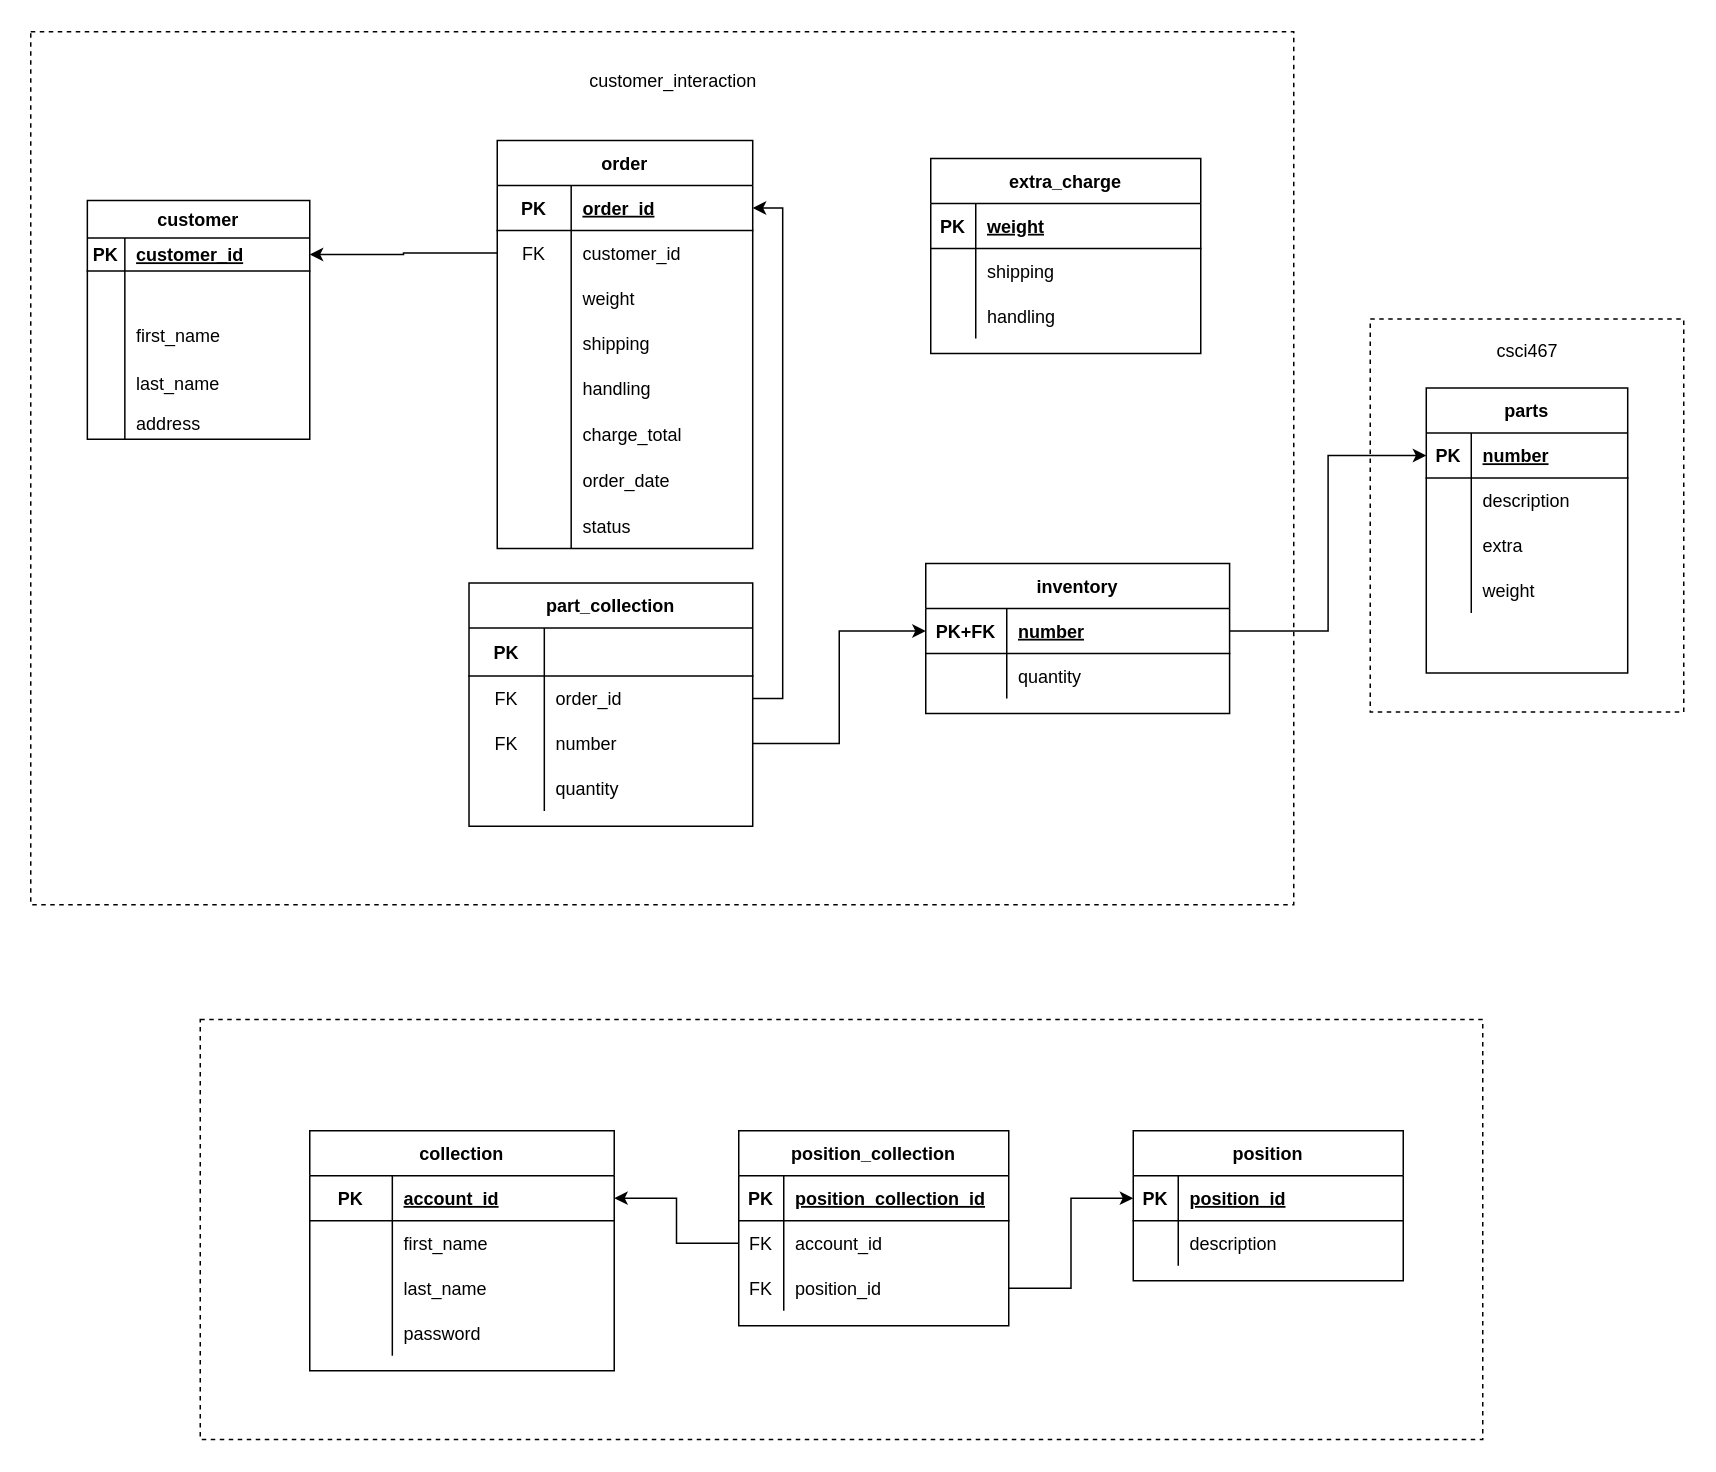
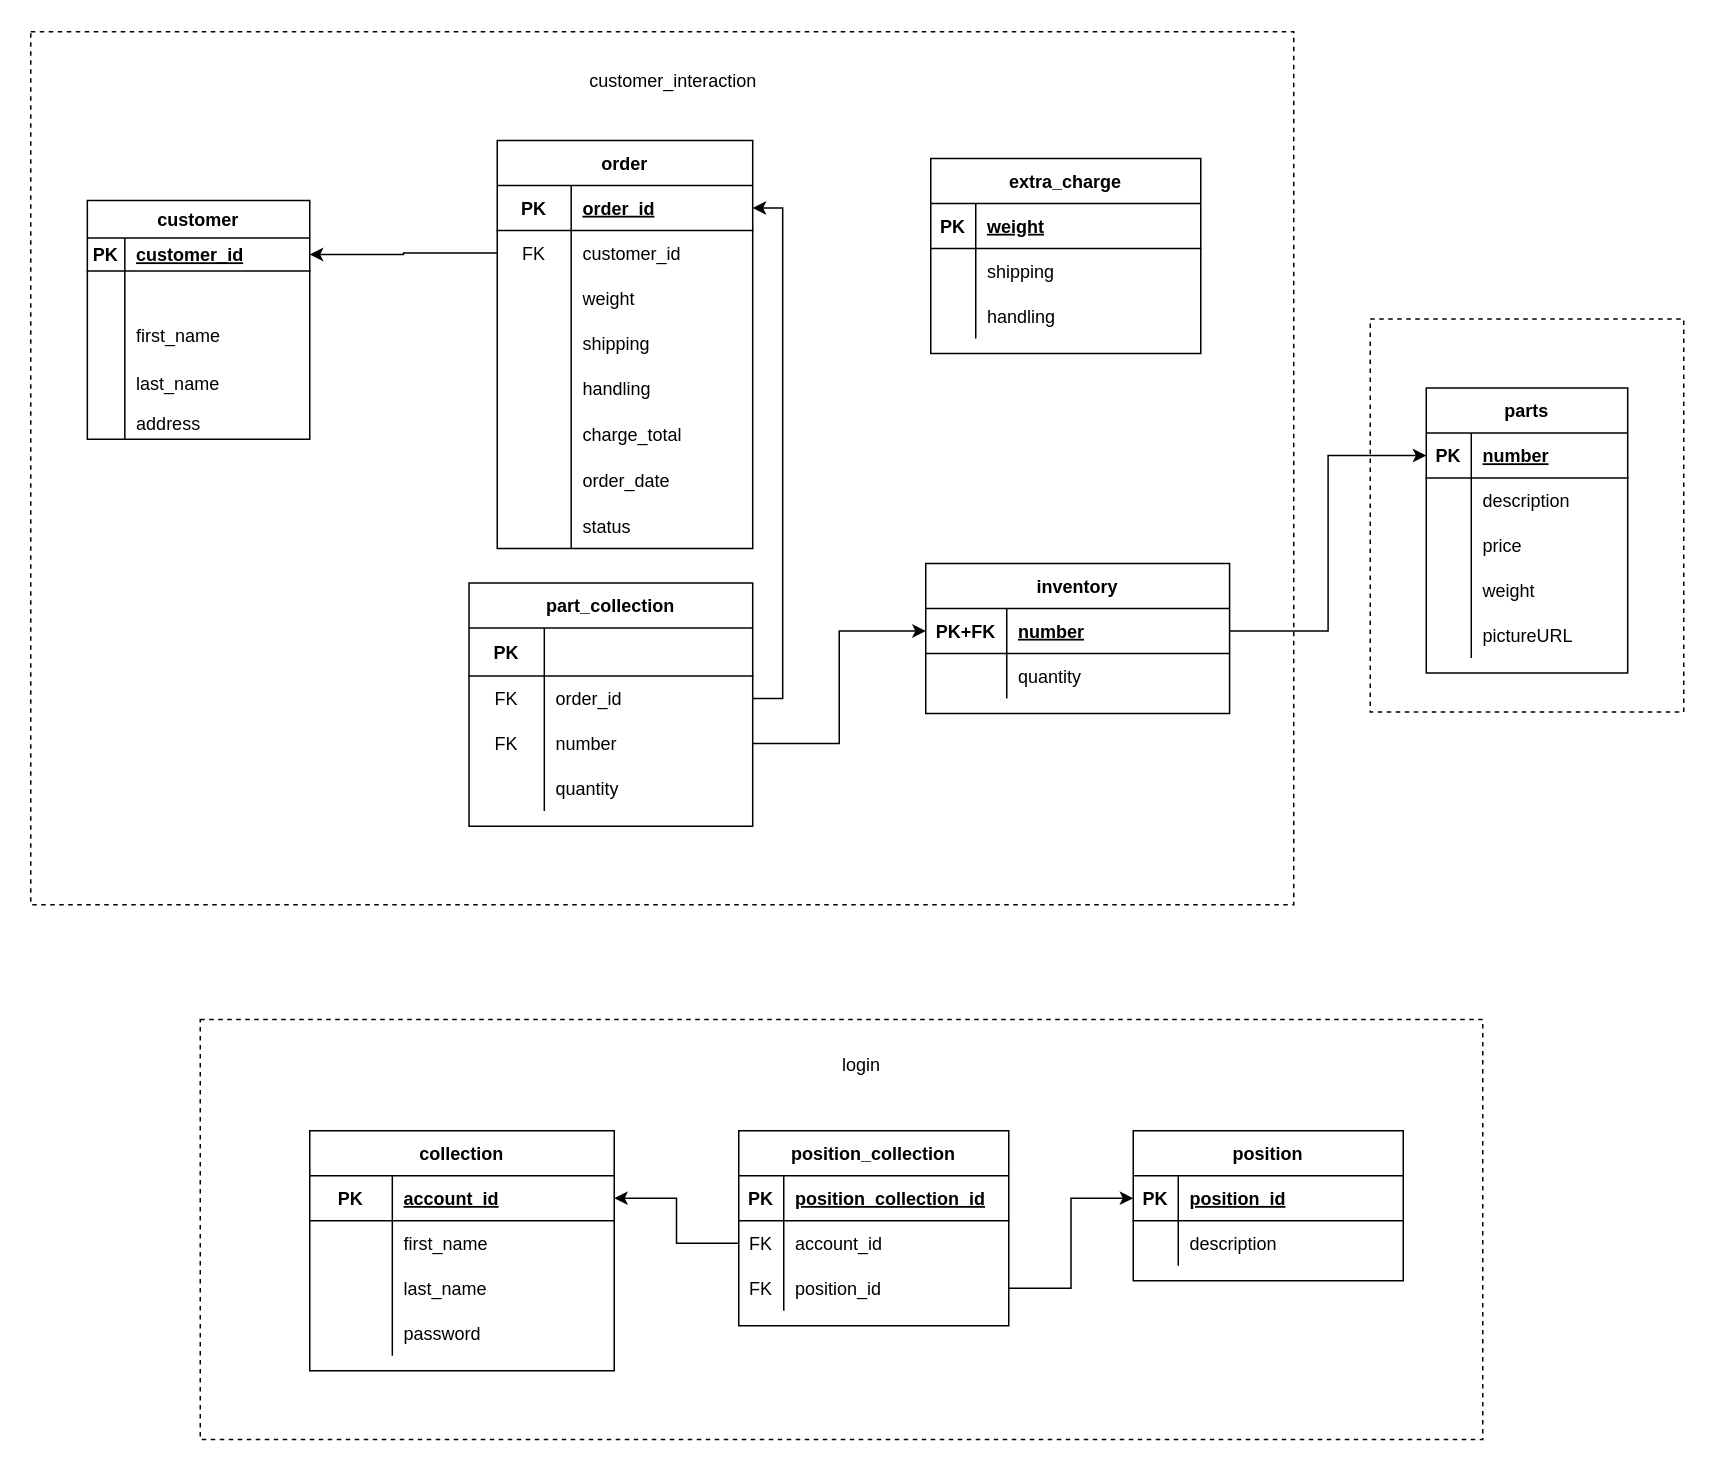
node "csci467": removed
node "extra": label "extra" -> "price"
node "pictureURL": added
node "login": added
